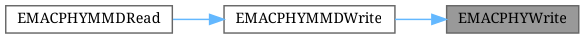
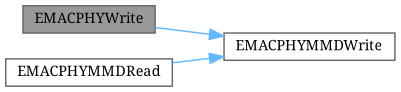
edge "EMACPHYMMDWrite" -> "EMACPHYWrite": reversed
